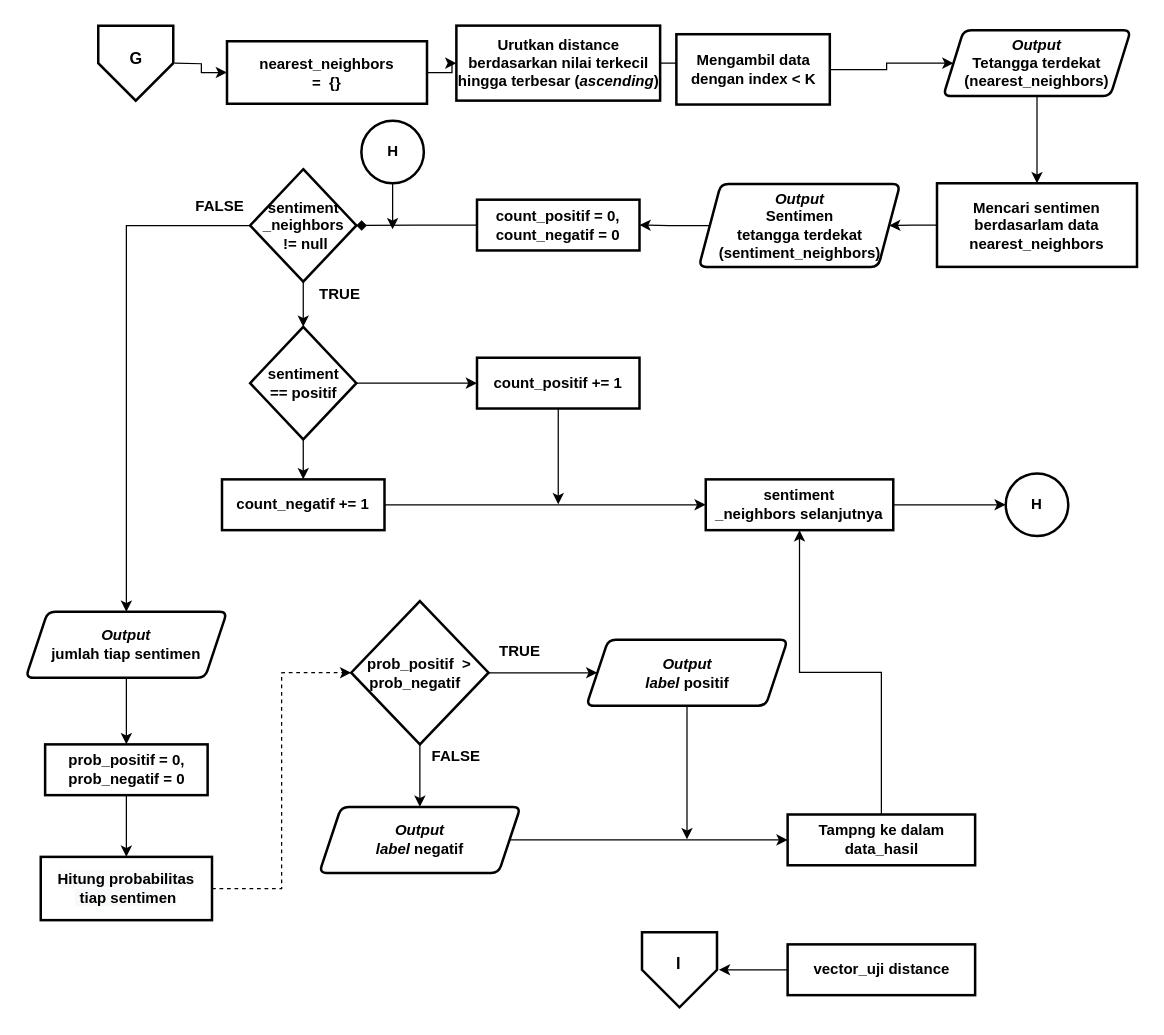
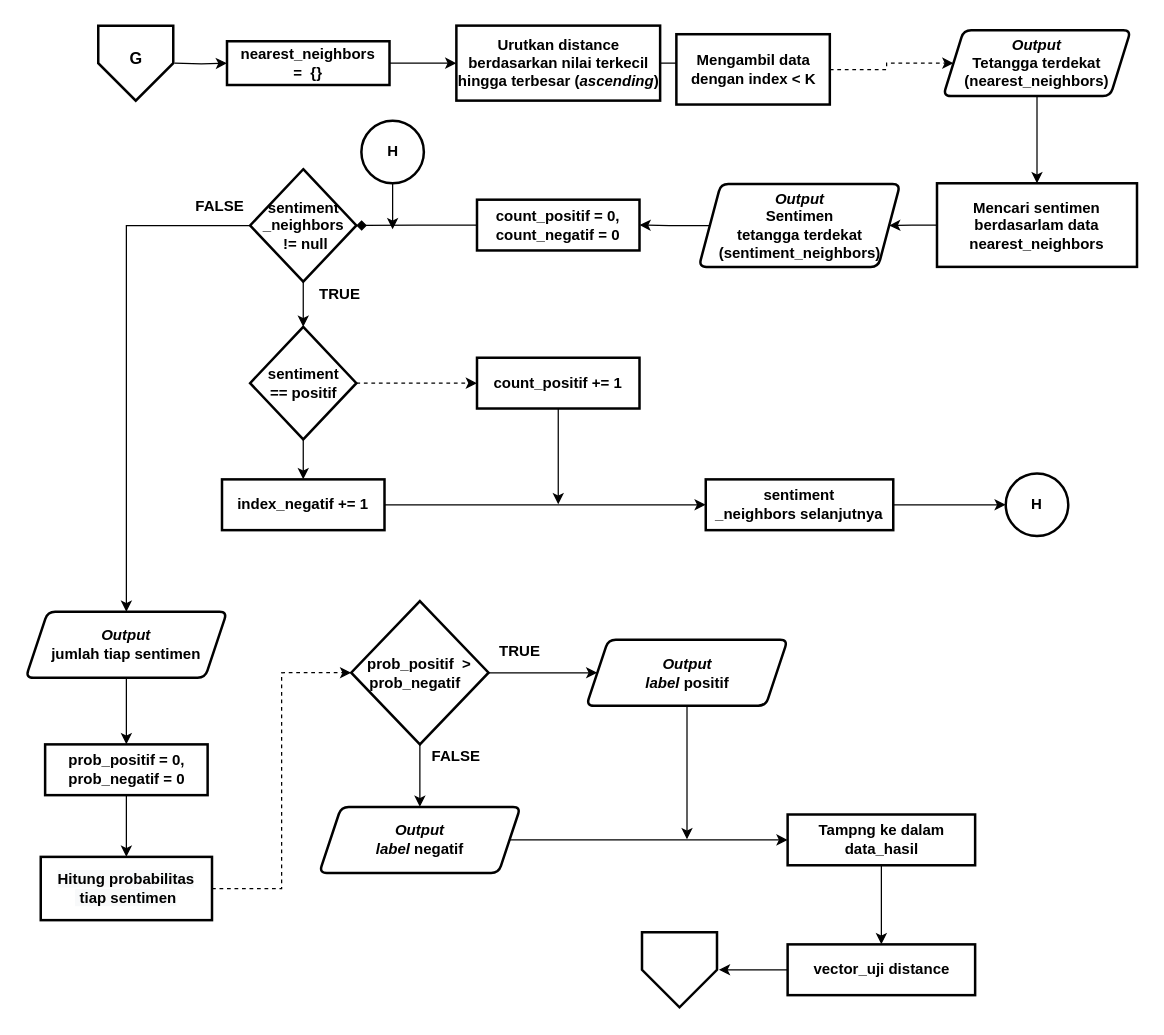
edge "Mengambil data dengan index < K" -> "Output Tetangga terdekat (nearest_neighbors)": style solid -> dashed
node "nearest_neighbors = {}": size 200x63 -> 163x44
edge "sentiment == positif" -> "count_positif += 1": style solid -> dashed
node "count_negatif += 1": label "count_negatif += 1" -> "index_negatif += 1"
edge "Tampng ke dalam data_hasil" -> "sentiment _neighbors selanjutnya": now "Tampng ke dalam data_hasil" -> "vector_uji distance"
node "I": removed
